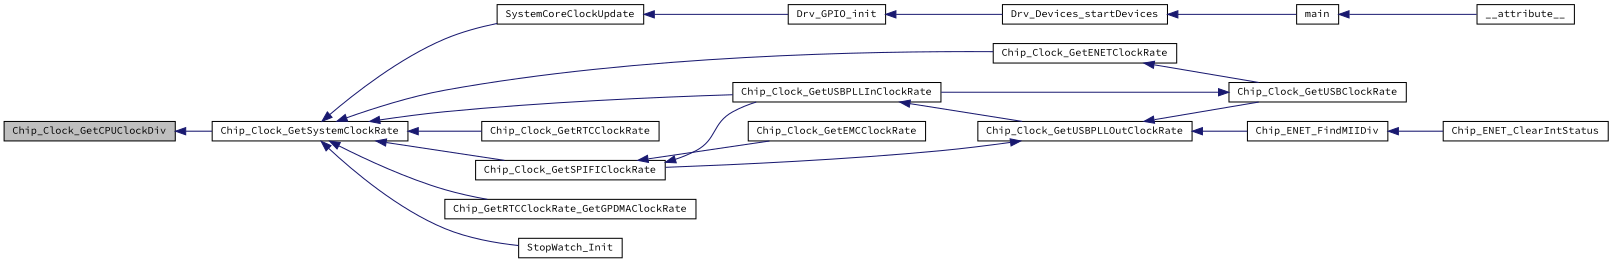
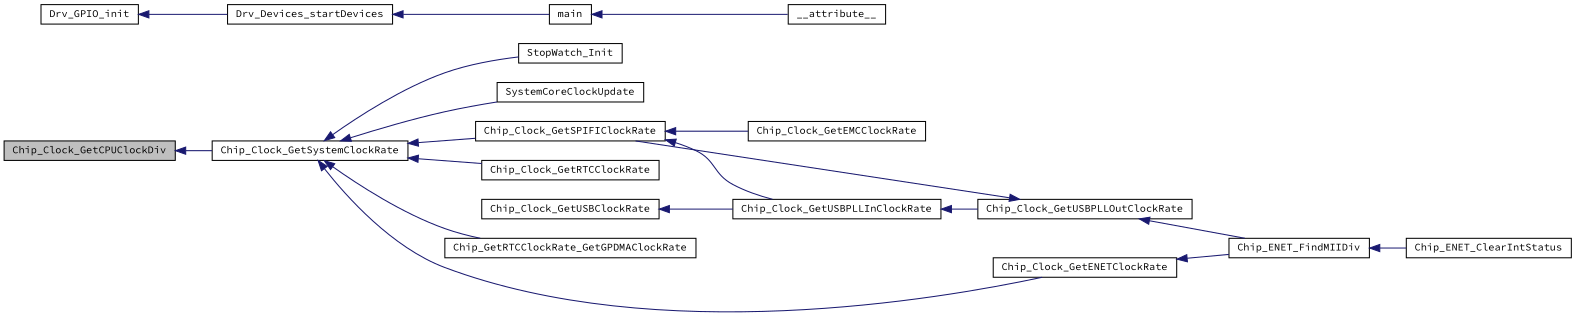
edge "Drv_GPIO_init" -> "SystemCoreClockUpdate": removed
edge "Chip_Clock_GetUSBClockRate" -> "Chip_Clock_GetENETClockRate": now "Chip_ENET_FindMIIDiv" -> "Chip_Clock_GetENETClockRate"
edge "Chip_Clock_GetUSBPLLInClockRate" -> "Chip_Clock_GetSystemClockRate": removed
edge "Chip_Clock_GetUSBClockRate" -> "Chip_Clock_GetUSBPLLOutClockRate": removed
